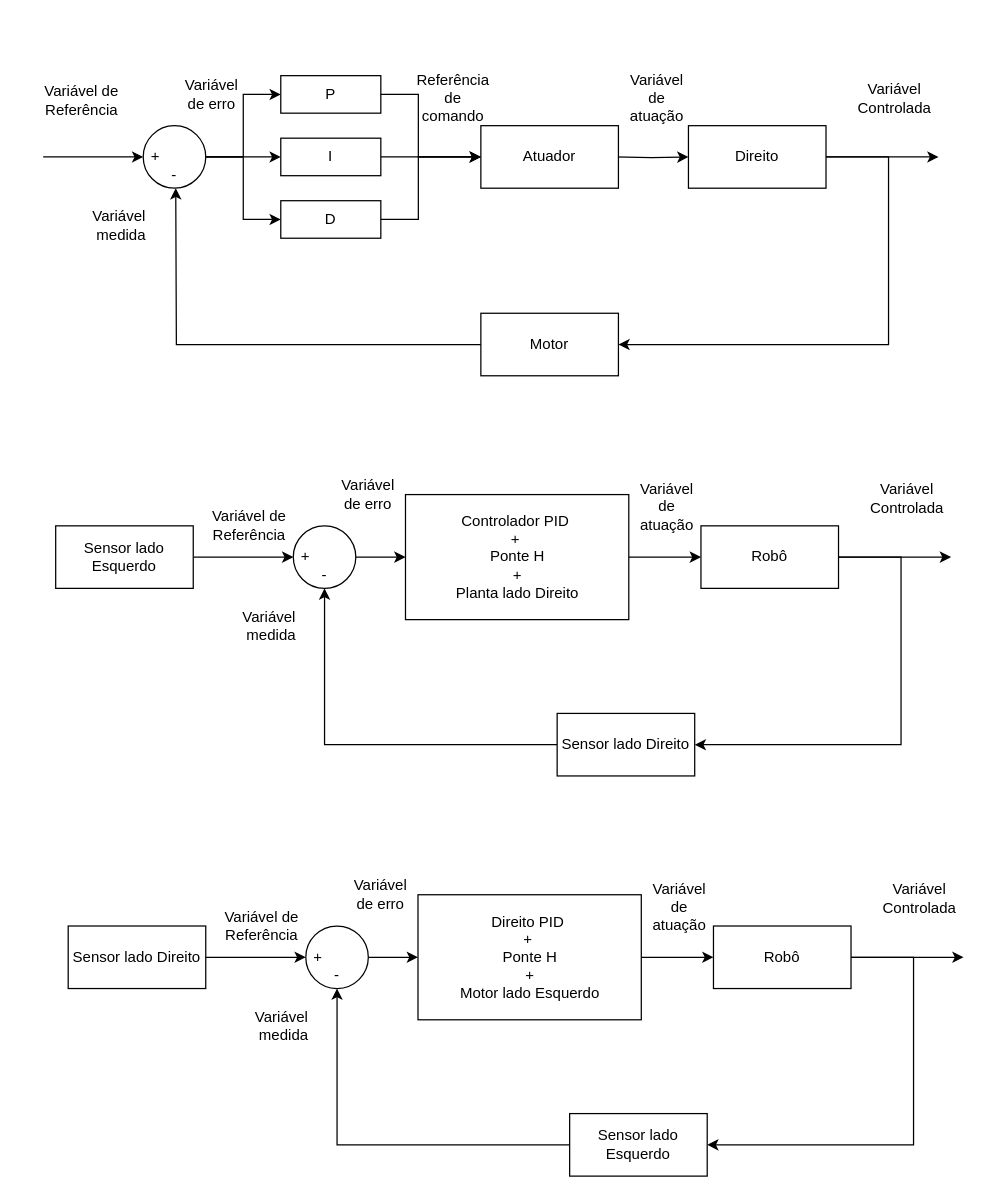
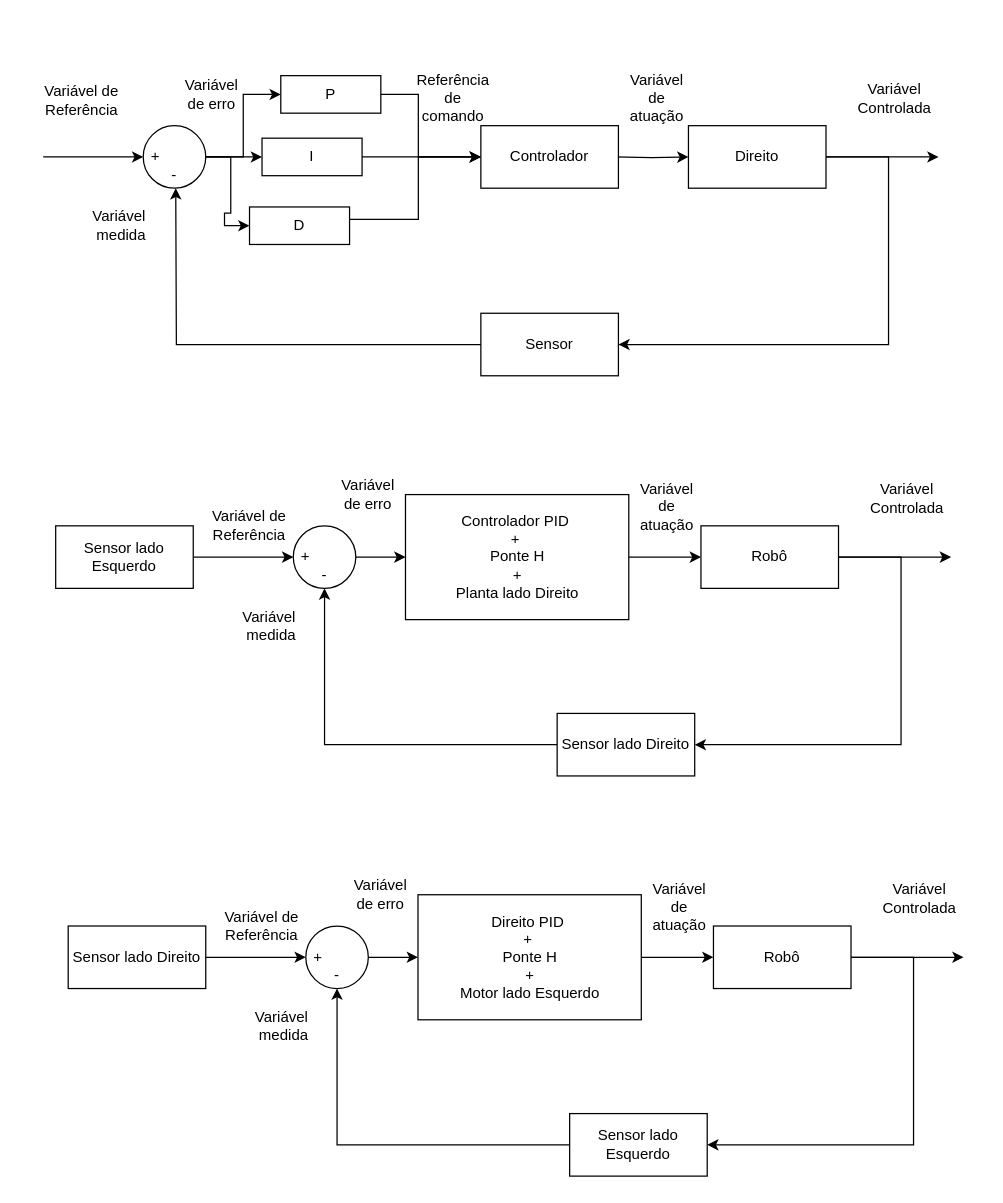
node "I": moved (331, 157) -> (312, 157)
node "Atuador": label "Atuador" -> "Controlador"
node "D": moved (331, 219) -> (299, 226)
node "Motor": label "Motor" -> "Sensor"
